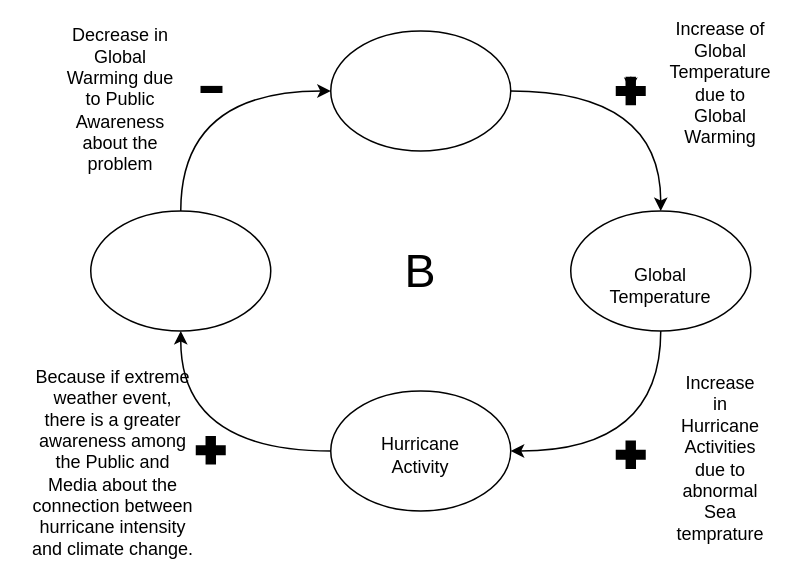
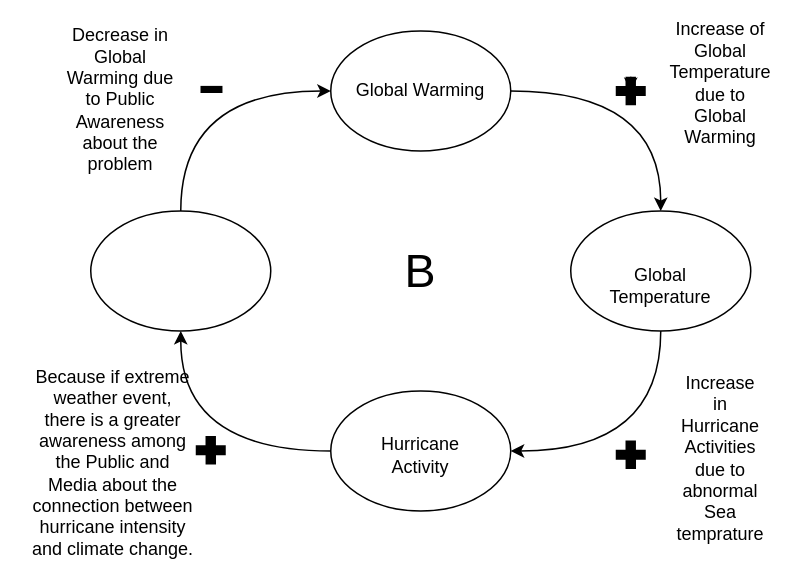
node "Global Warming": added
